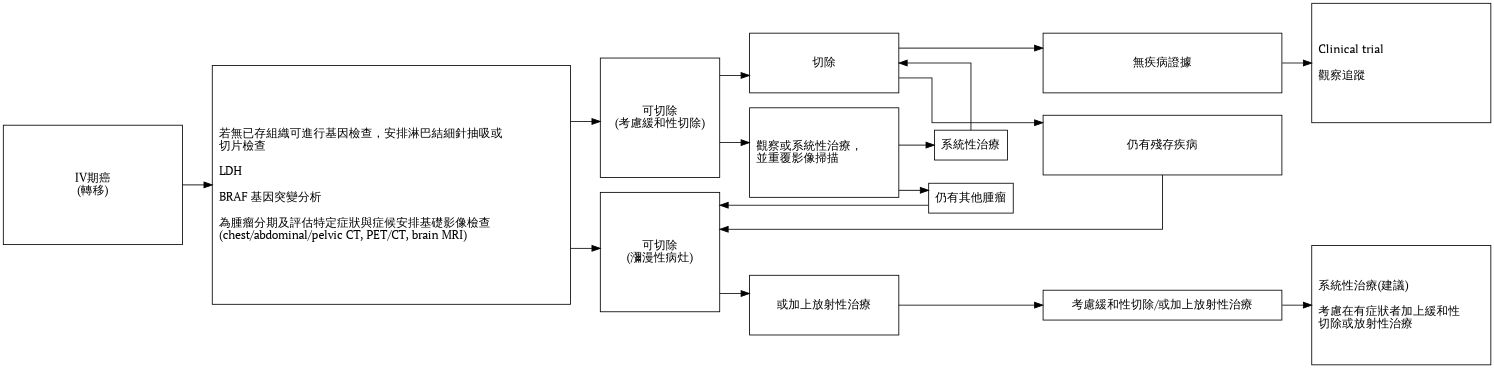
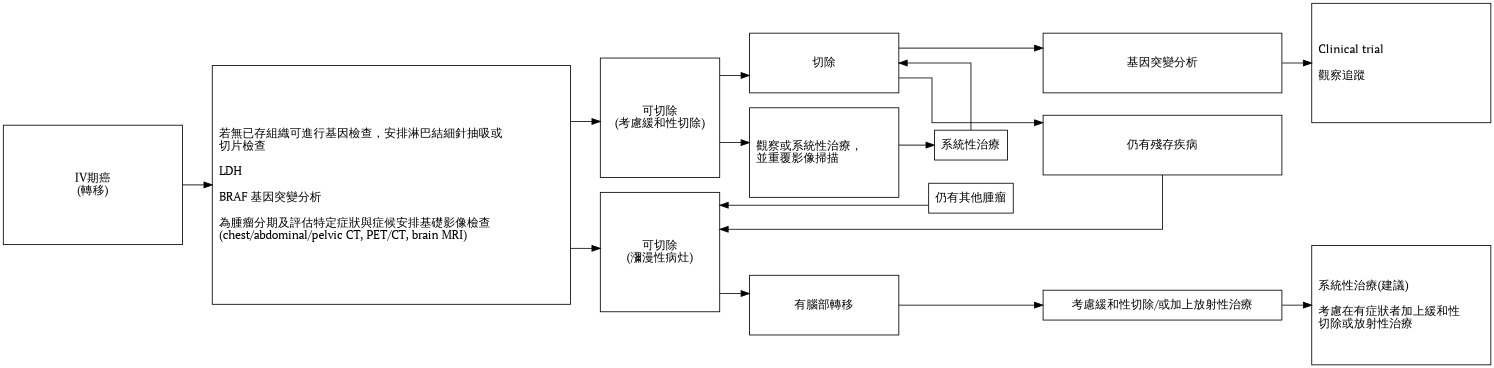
node "無疾病證據": label "無疾病證據" -> "基因突變分析"
edge "觀察或系統性治療， 並重覆影像掃描" -> "仍有其他腫瘤": removed
node "或加上放射性治療": label "或加上放射性治療" -> "有腦部轉移"
